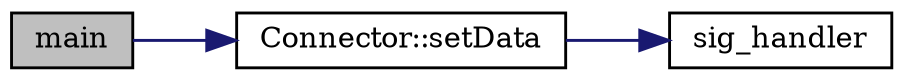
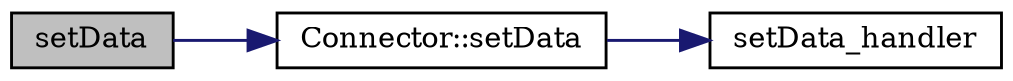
node "main": label "main" -> "setData"
node "sig_handler": label "sig_handler" -> "setData_handler"
